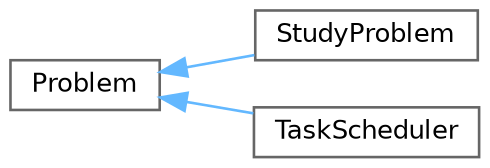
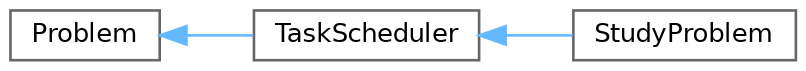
edge "StudyProblem" -> "Problem": now "StudyProblem" -> "TaskScheduler"
